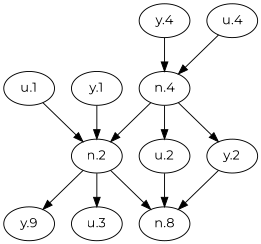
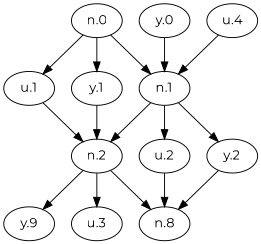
node "n.0": added
node "y.4": label "y.4" -> "y.0"
node "n.4": label "n.4" -> "n.1"
